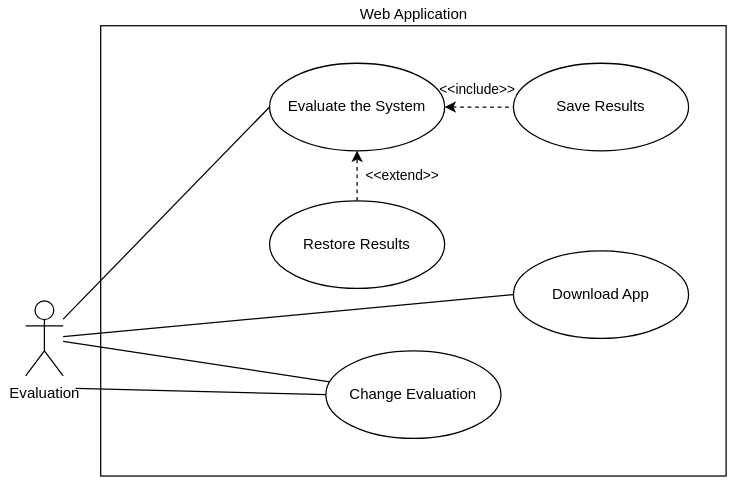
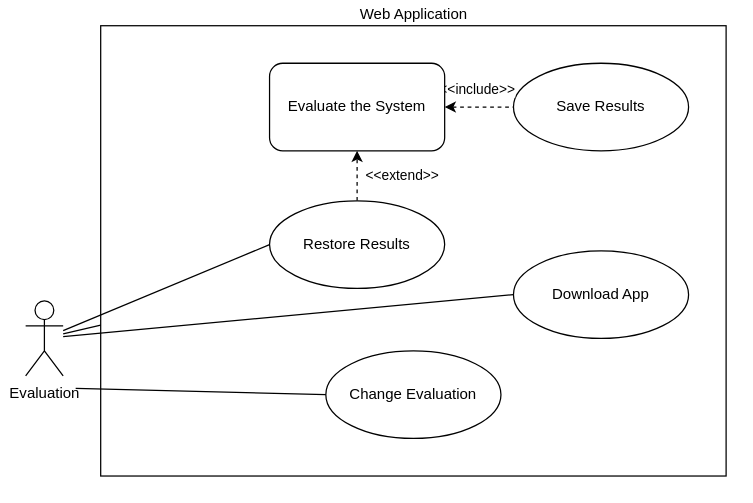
node "Evaluate the System": shape ellipse -> rounded rectangle
edge "Evaluate the System" -- "Evaluation": now "Web Application" -- "Evaluation"
edge "Evaluation" -- "Change Evaluation": now "Evaluation" -- "Restore Results"
